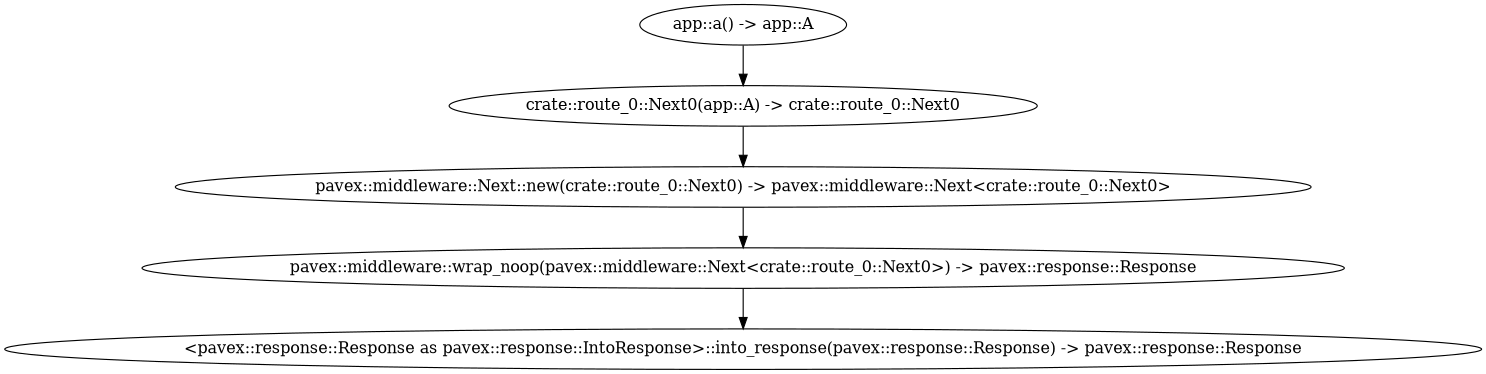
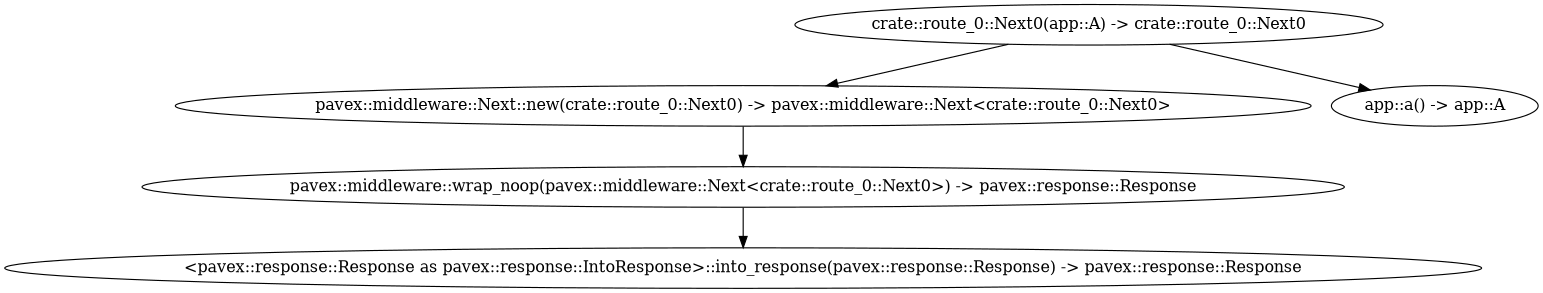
edge "app::a() -> app::A" -> "crate::route_0::Next0(app::A) -> crate::route_0::Next0": reversed
